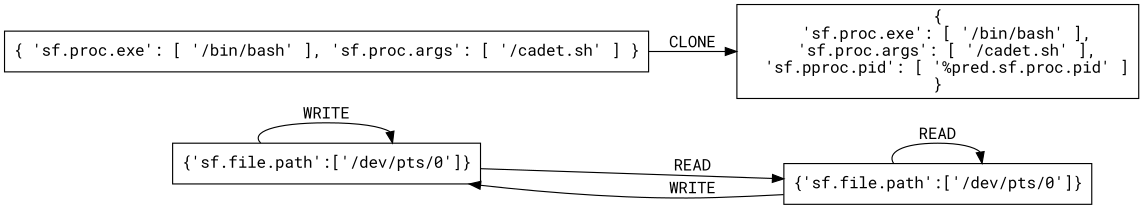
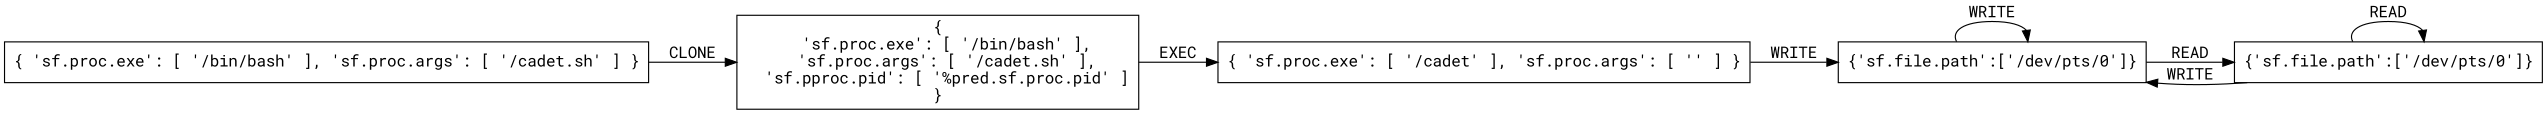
node "{ 'sf.proc.exe': [ '/cadet' ], 'sf.proc.args': [ '' ] }": added
